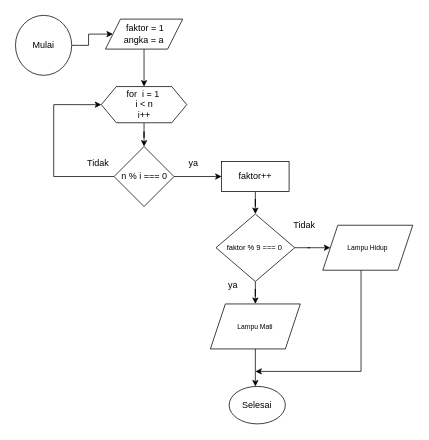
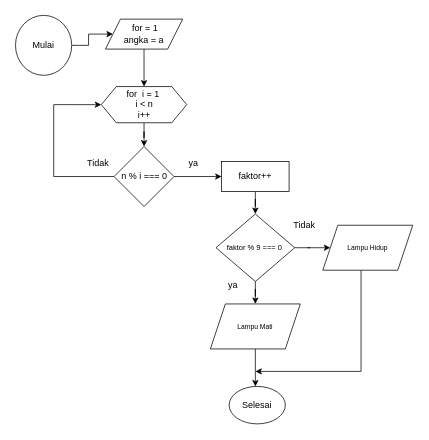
node "faktor = 1 angka = a": label "faktor = 1 angka = a" -> "for = 1 angka = a"
